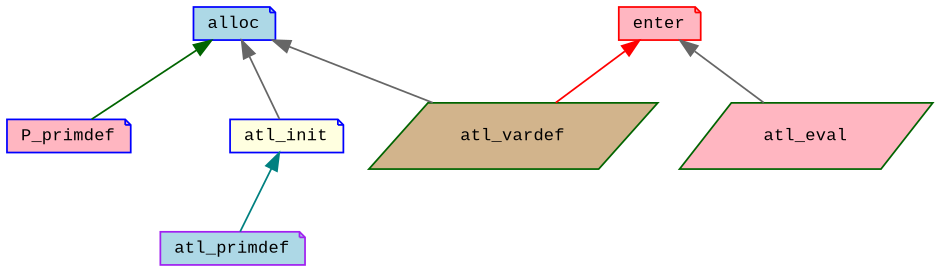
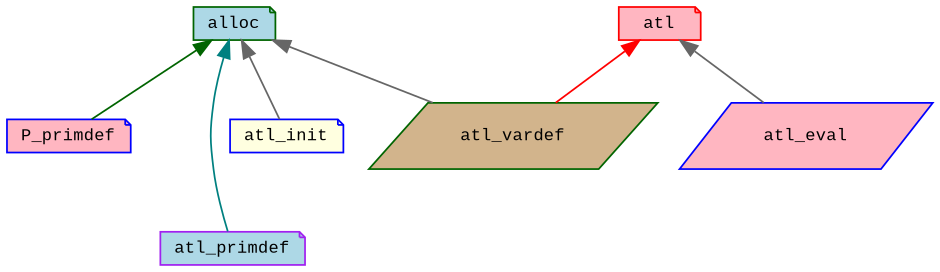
node "alloc": color blue -> darkgreen
node "enter": label "enter" -> "atl"
node "atl_eval": color darkgreen -> blue
edge "atl_primdef" -> "atl_init": now "atl_primdef" -> "alloc"
